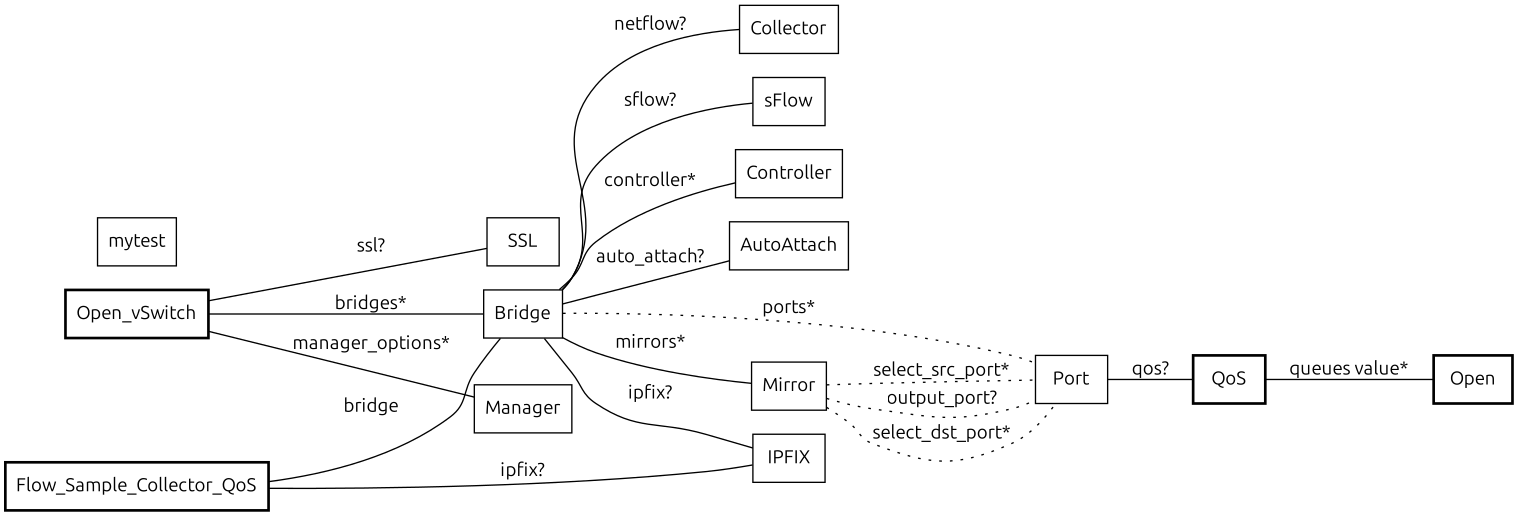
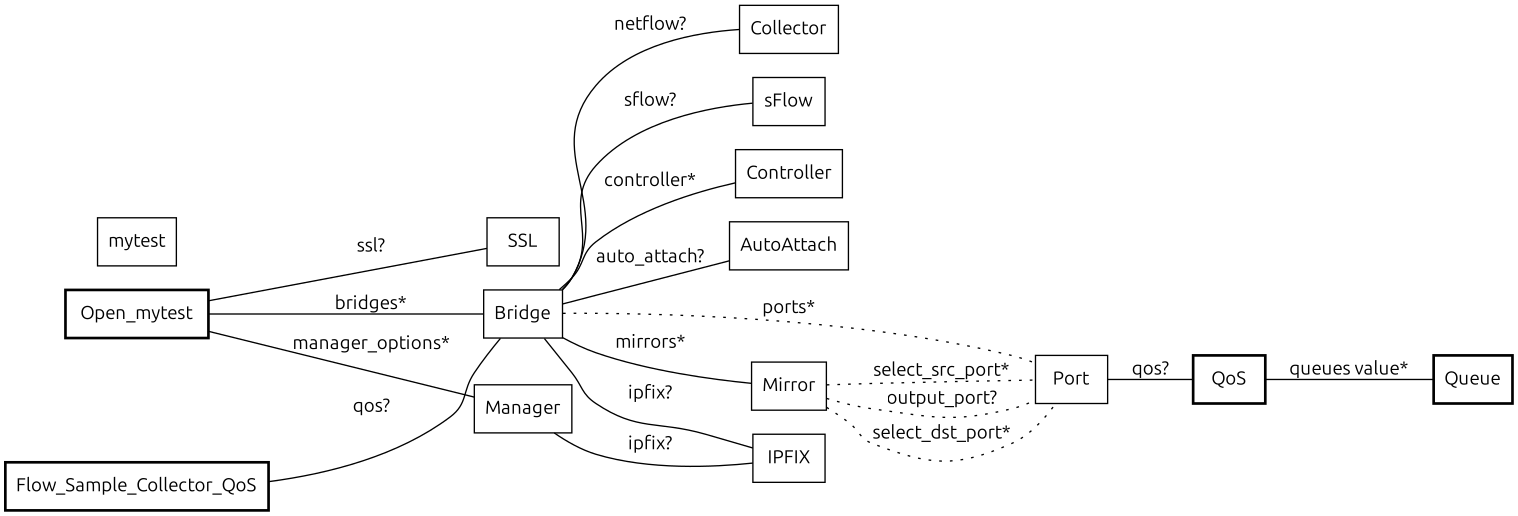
node "Open_vSwitch": label "Open_vSwitch" -> "Open_mytest"
node "Open": label "Open" -> "Queue"
edge "Bridge" -- "Flow_Sample_Collector_QoS": label "bridge" -> "qos?"
edge "IPFIX" -- "Flow_Sample_Collector_QoS": now "IPFIX" -- "Manager"
